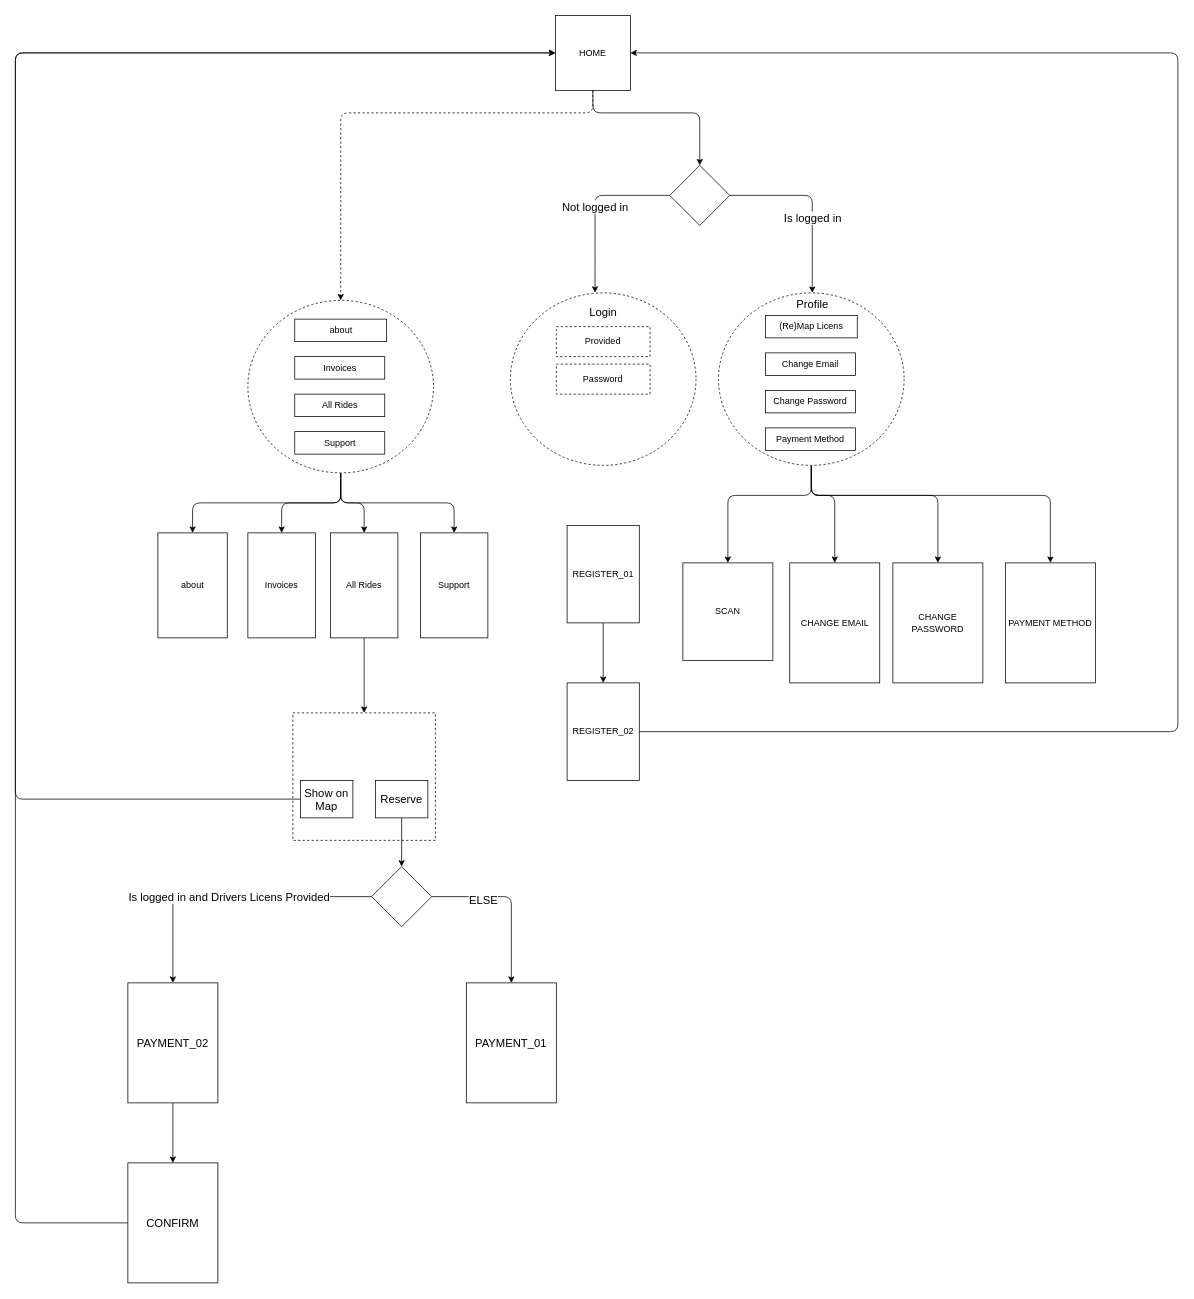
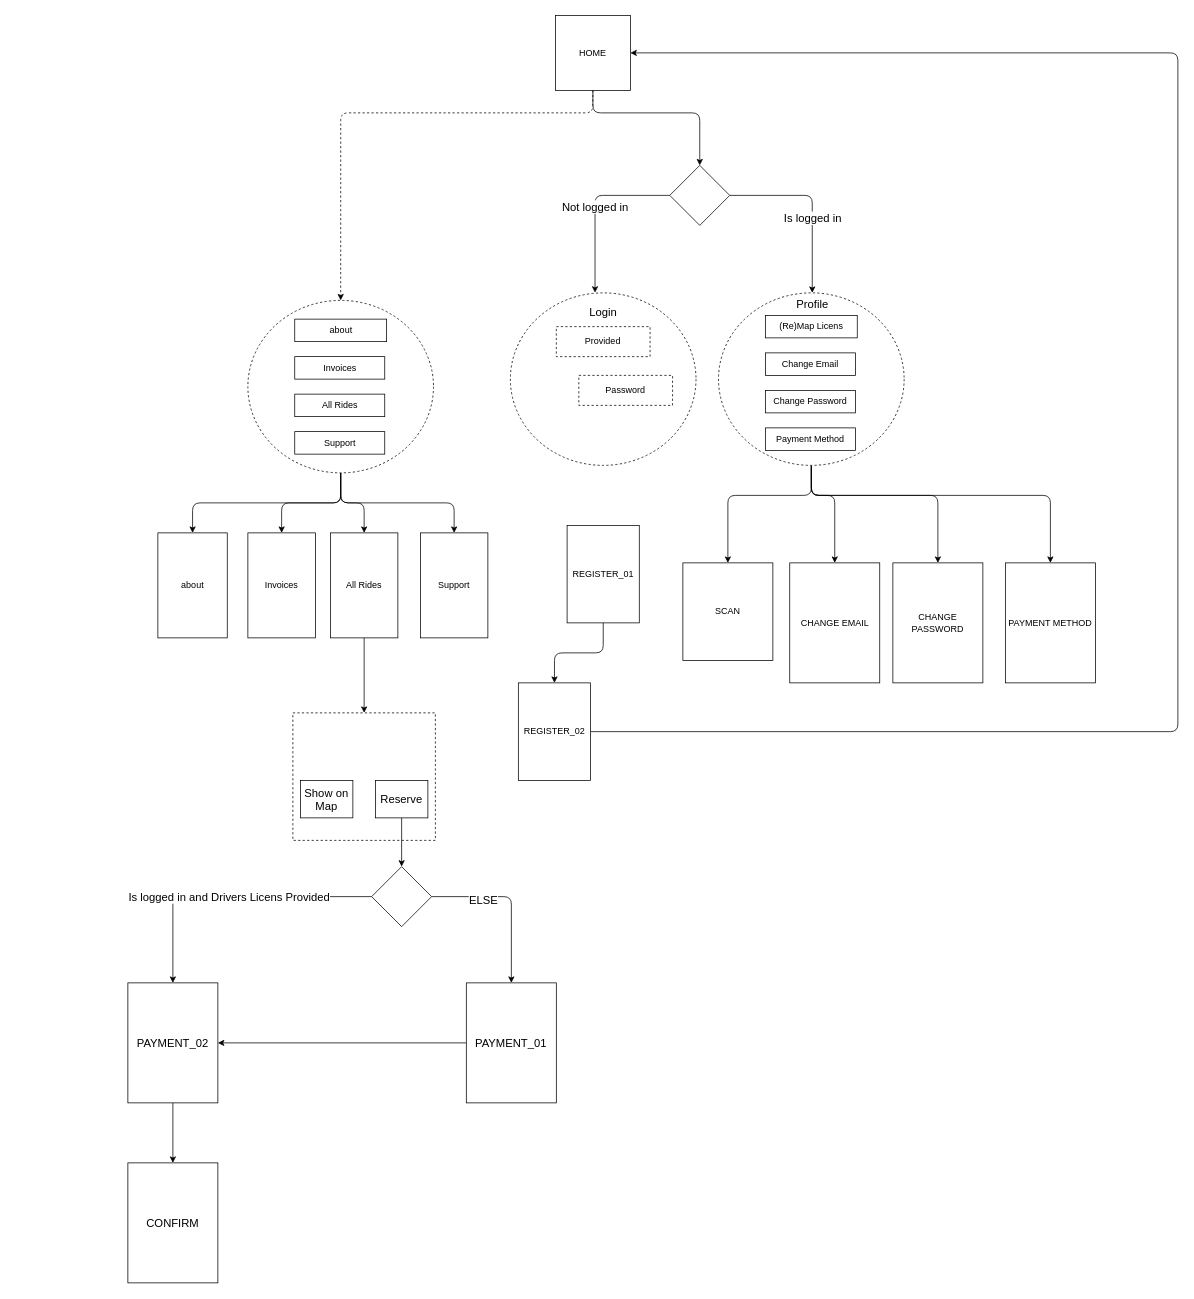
node "Password": moved (603, 379) -> (626, 390)
node "REGISTER_02": moved (603, 732) -> (554, 732)
edge "Show on Map" -> "HOME": removed
edge "CONFIRM" -> "HOME": removed
edge "PAYMENT_01" -> "PAYMENT_02": added
